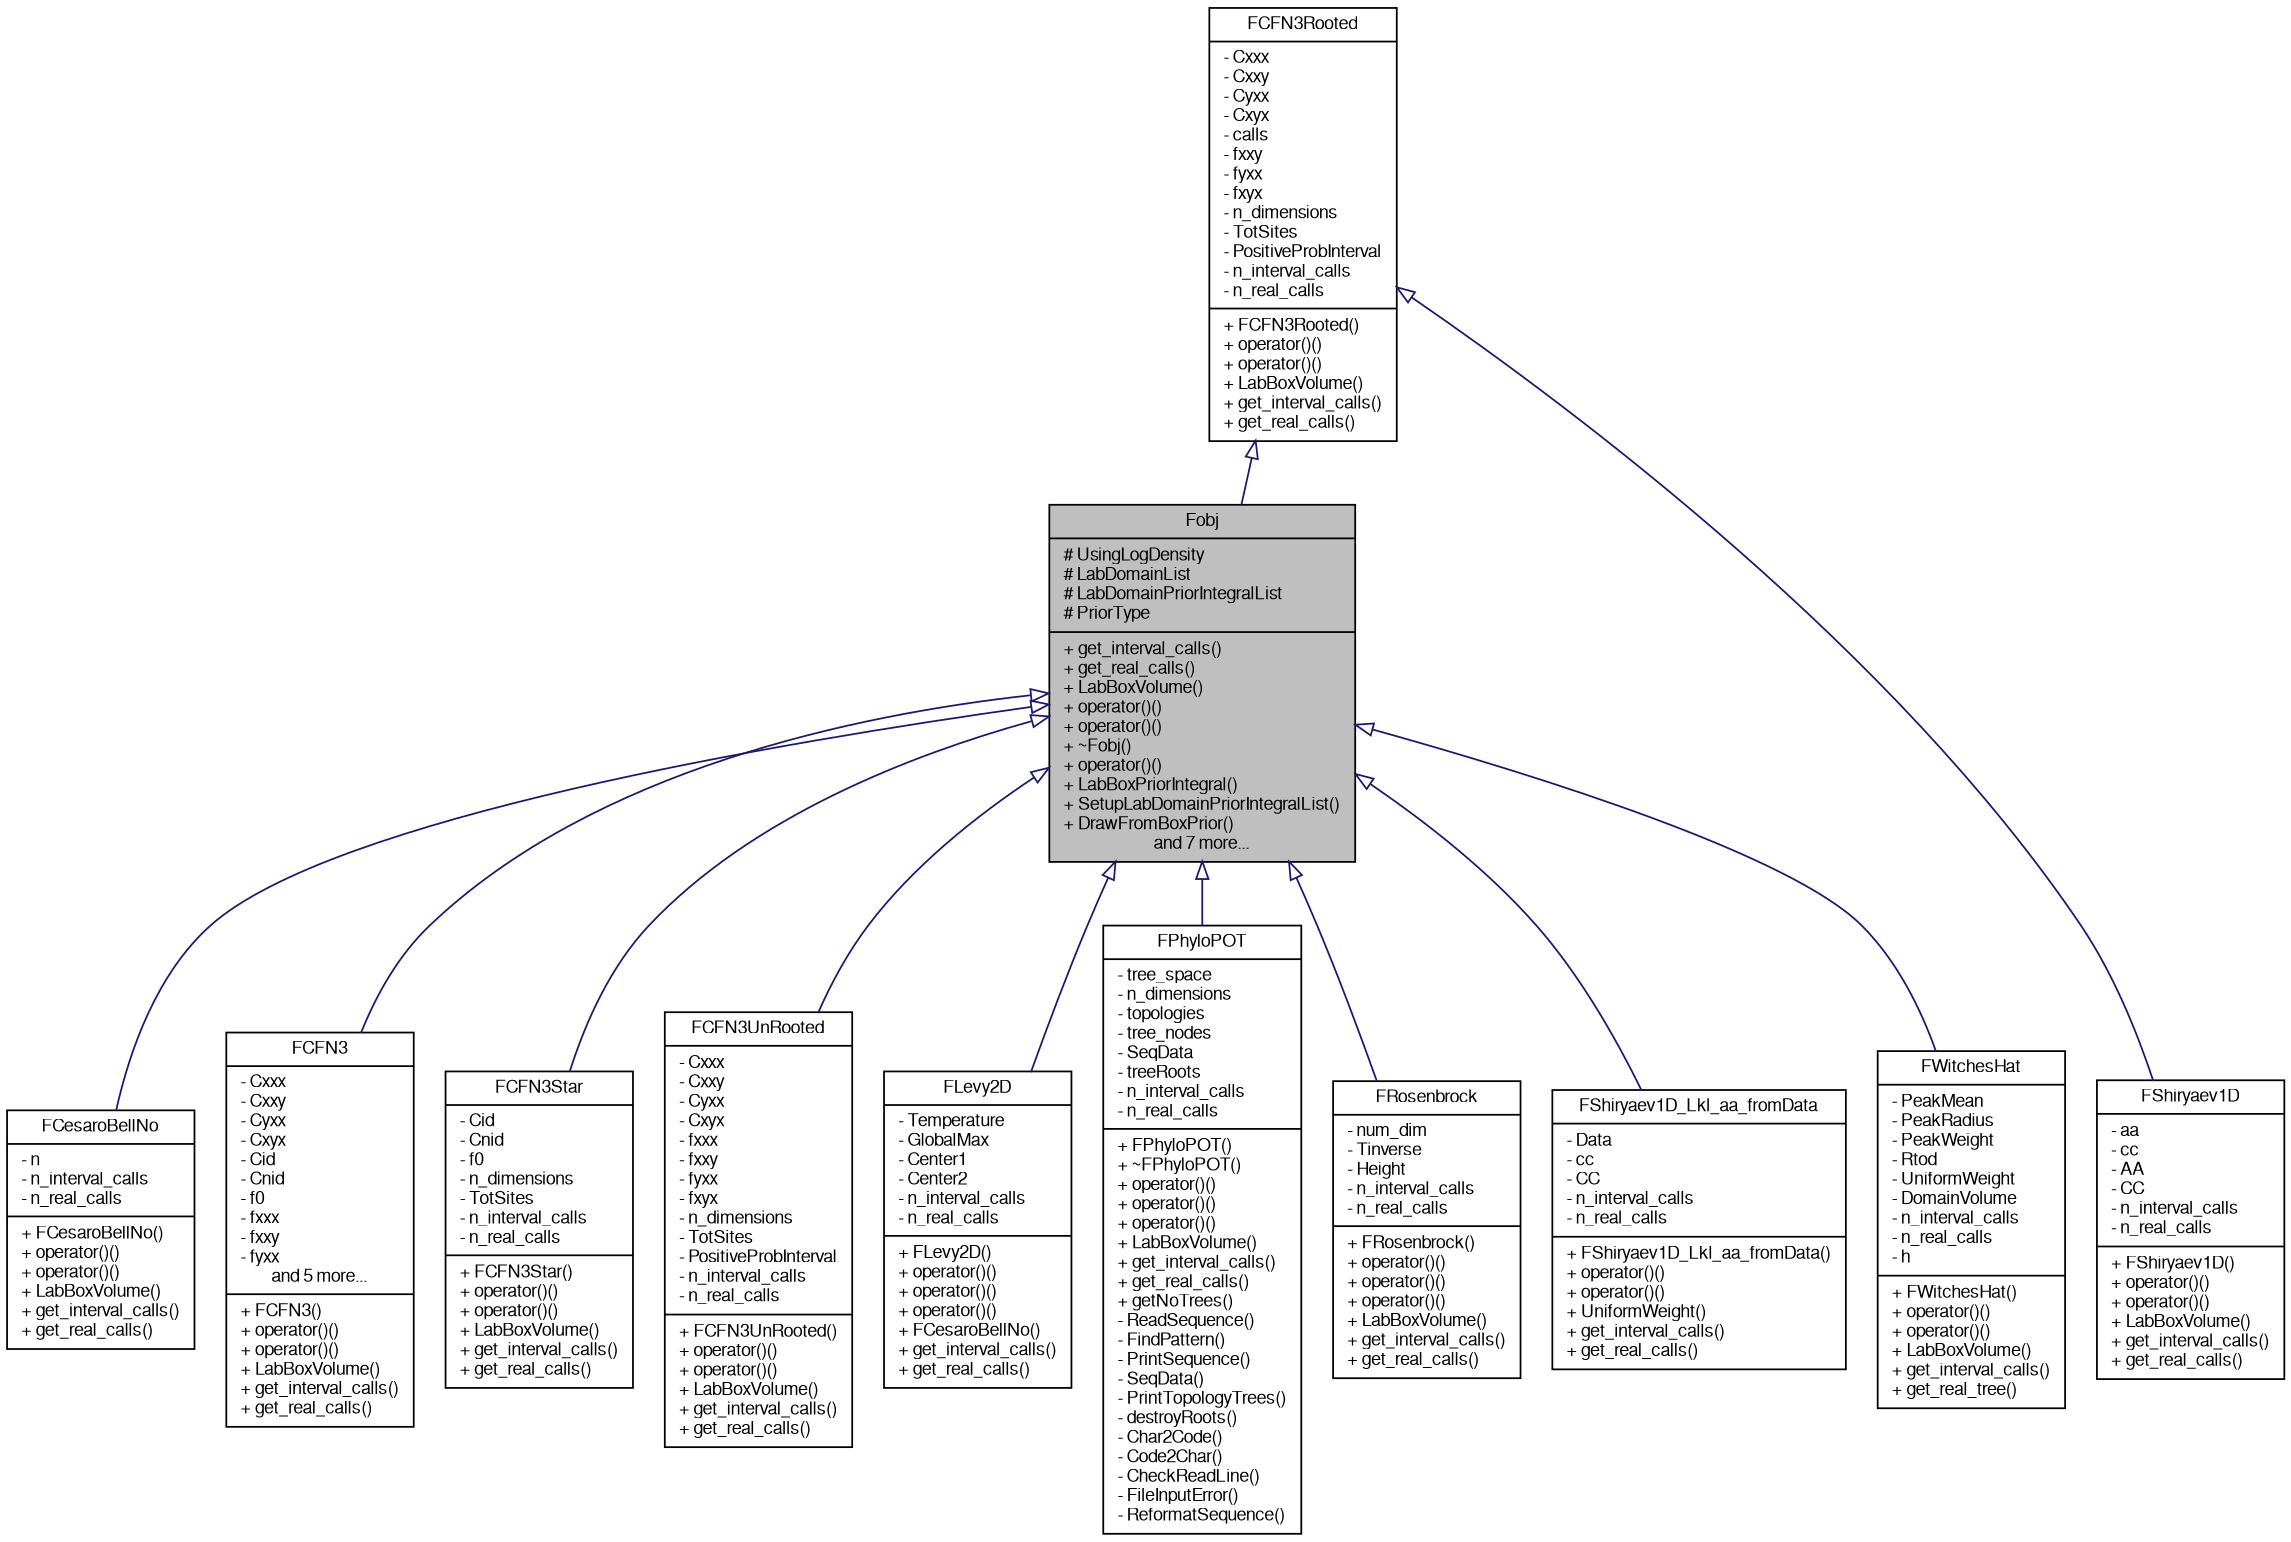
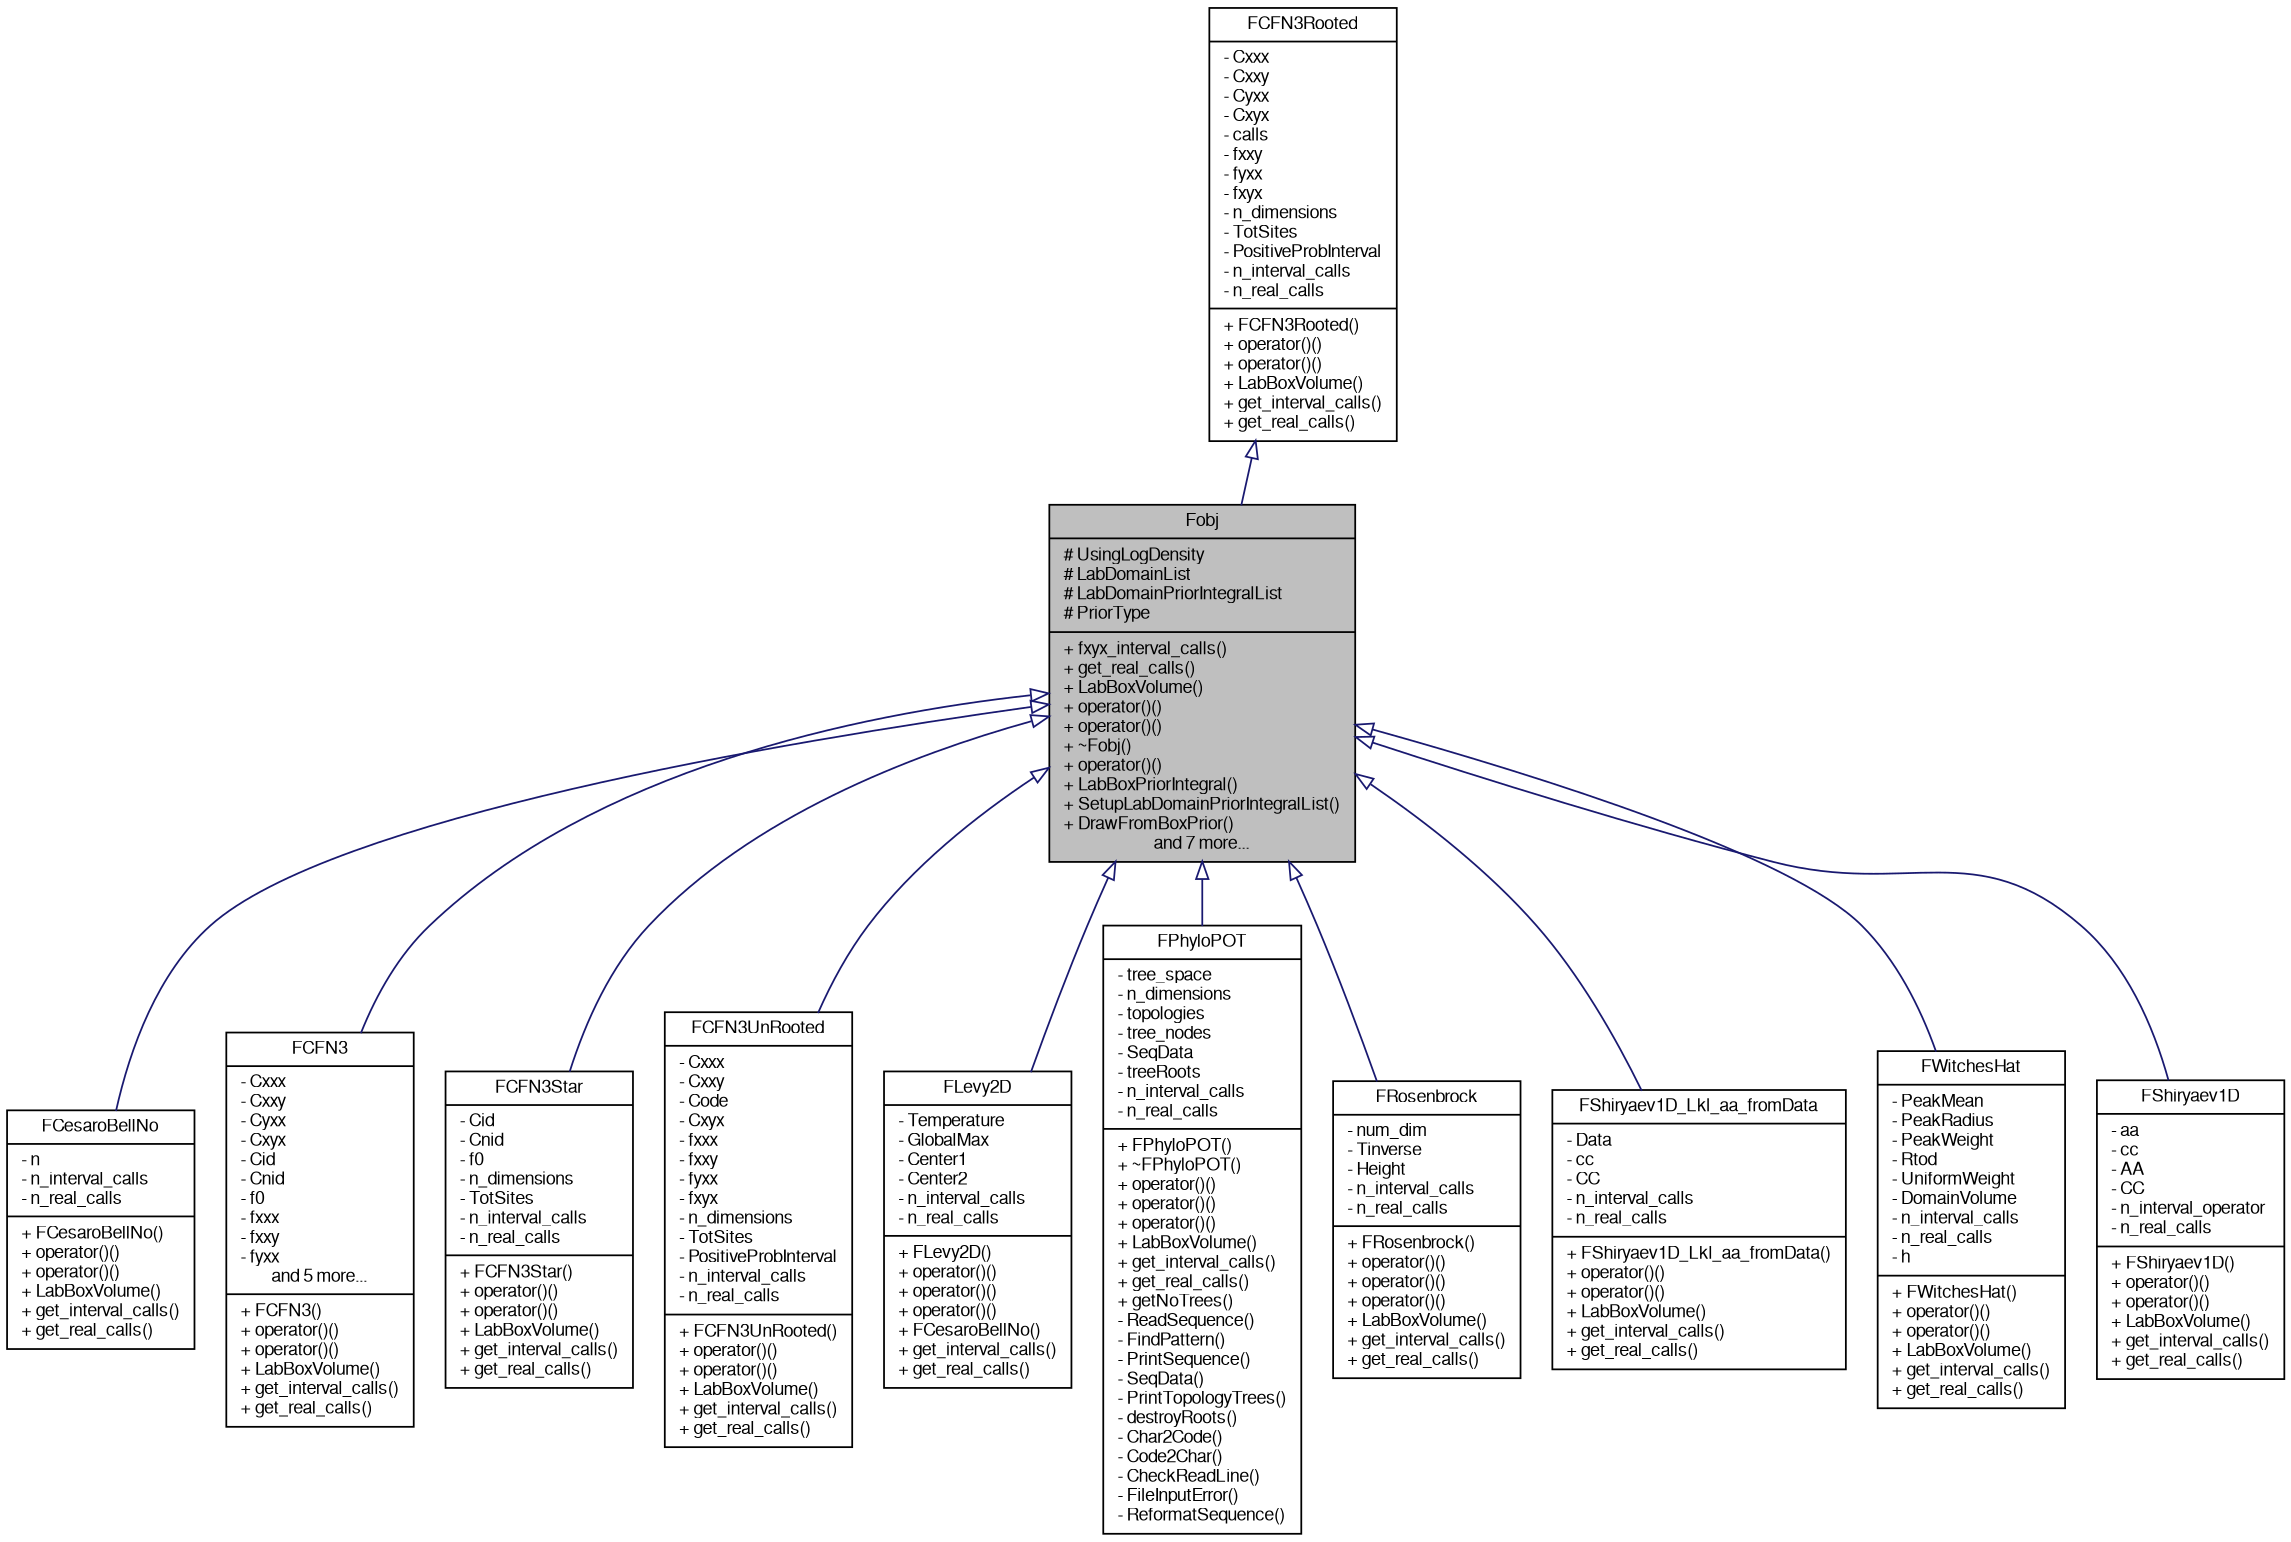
edge "FShiryaev1D" -> "FCFN3Rooted": now "FShiryaev1D" -> "Fobj"
node "Fobj": text "+ get_interval_calls()" -> "+ fxyx_interval_calls()"
node "FCFN3UnRooted": text "- Cyxx" -> "- Code"
node "FShiryaev1D": text "- n_interval_calls" -> "- n_interval_operator"
node "FShiryaev1D_Lkl_aa_fromData": text "+ UniformWeight()" -> "+ LabBoxVolume()"
node "FWitchesHat": text "+ get_real_tree()" -> "+ get_real_calls()"
